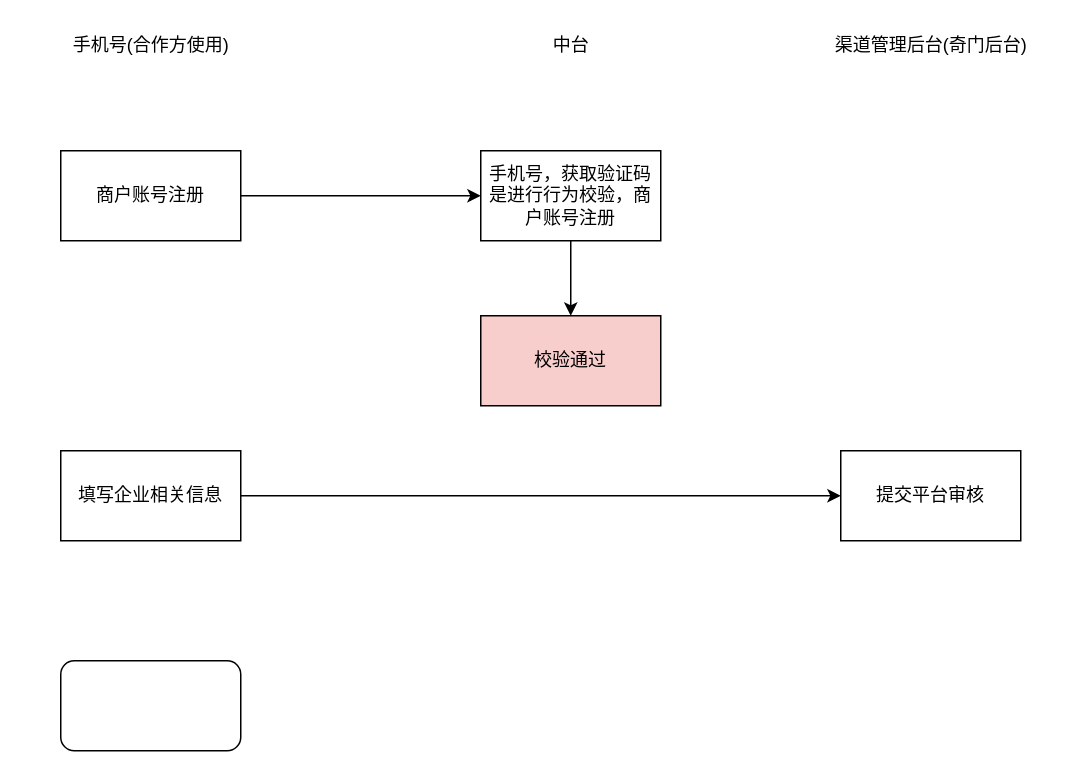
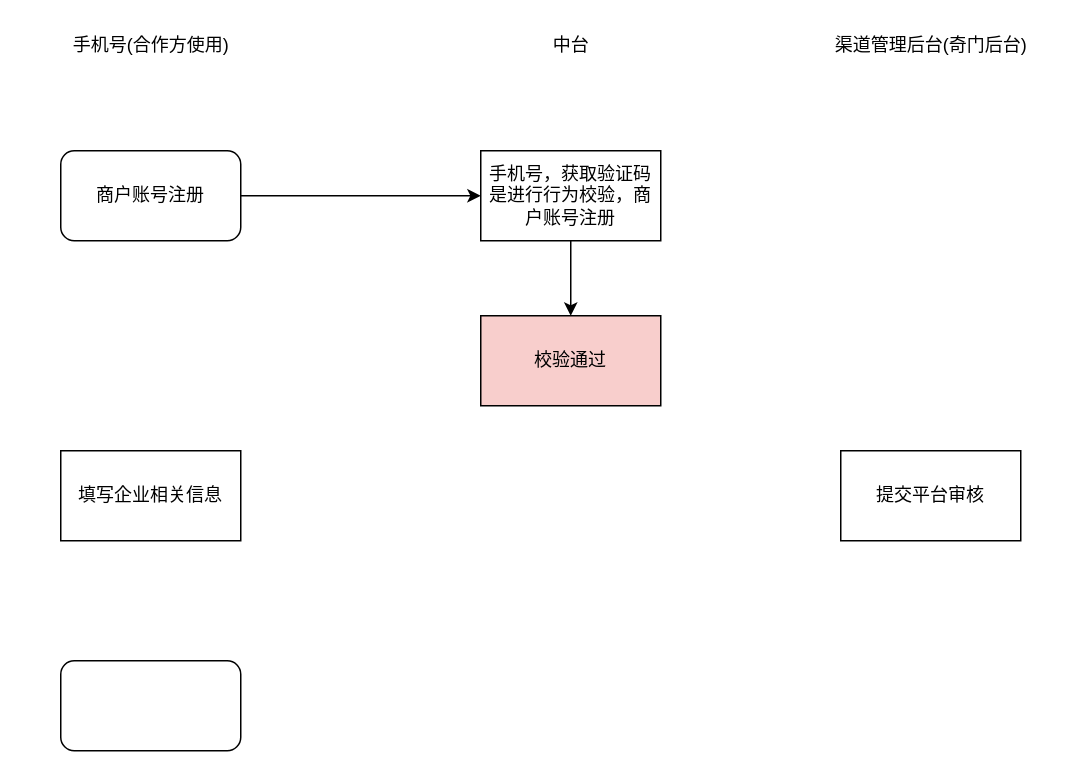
node "商户账号注册": shape rectangle -> rounded rectangle
edge "填写企业相关信息" -> "提交平台审核": removed
